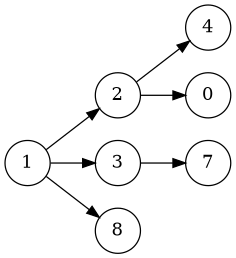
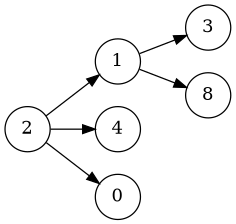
edge "1" -> "2": reversed
node "7": removed
